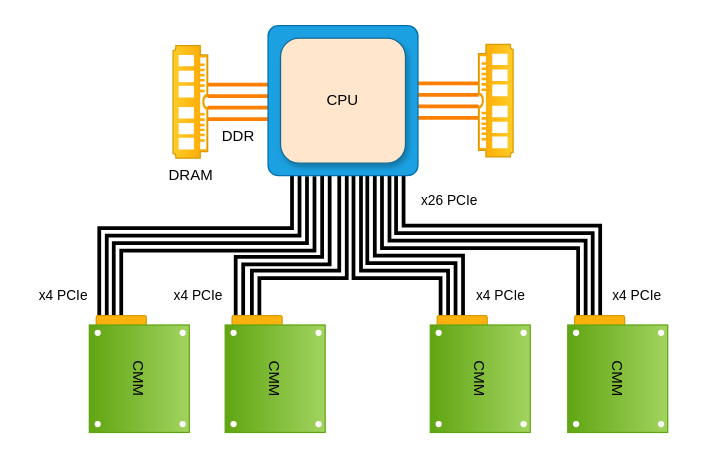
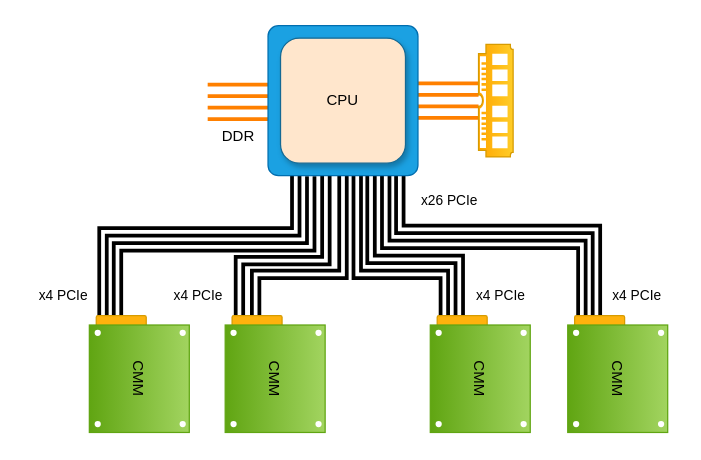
node "DRAM": removed
